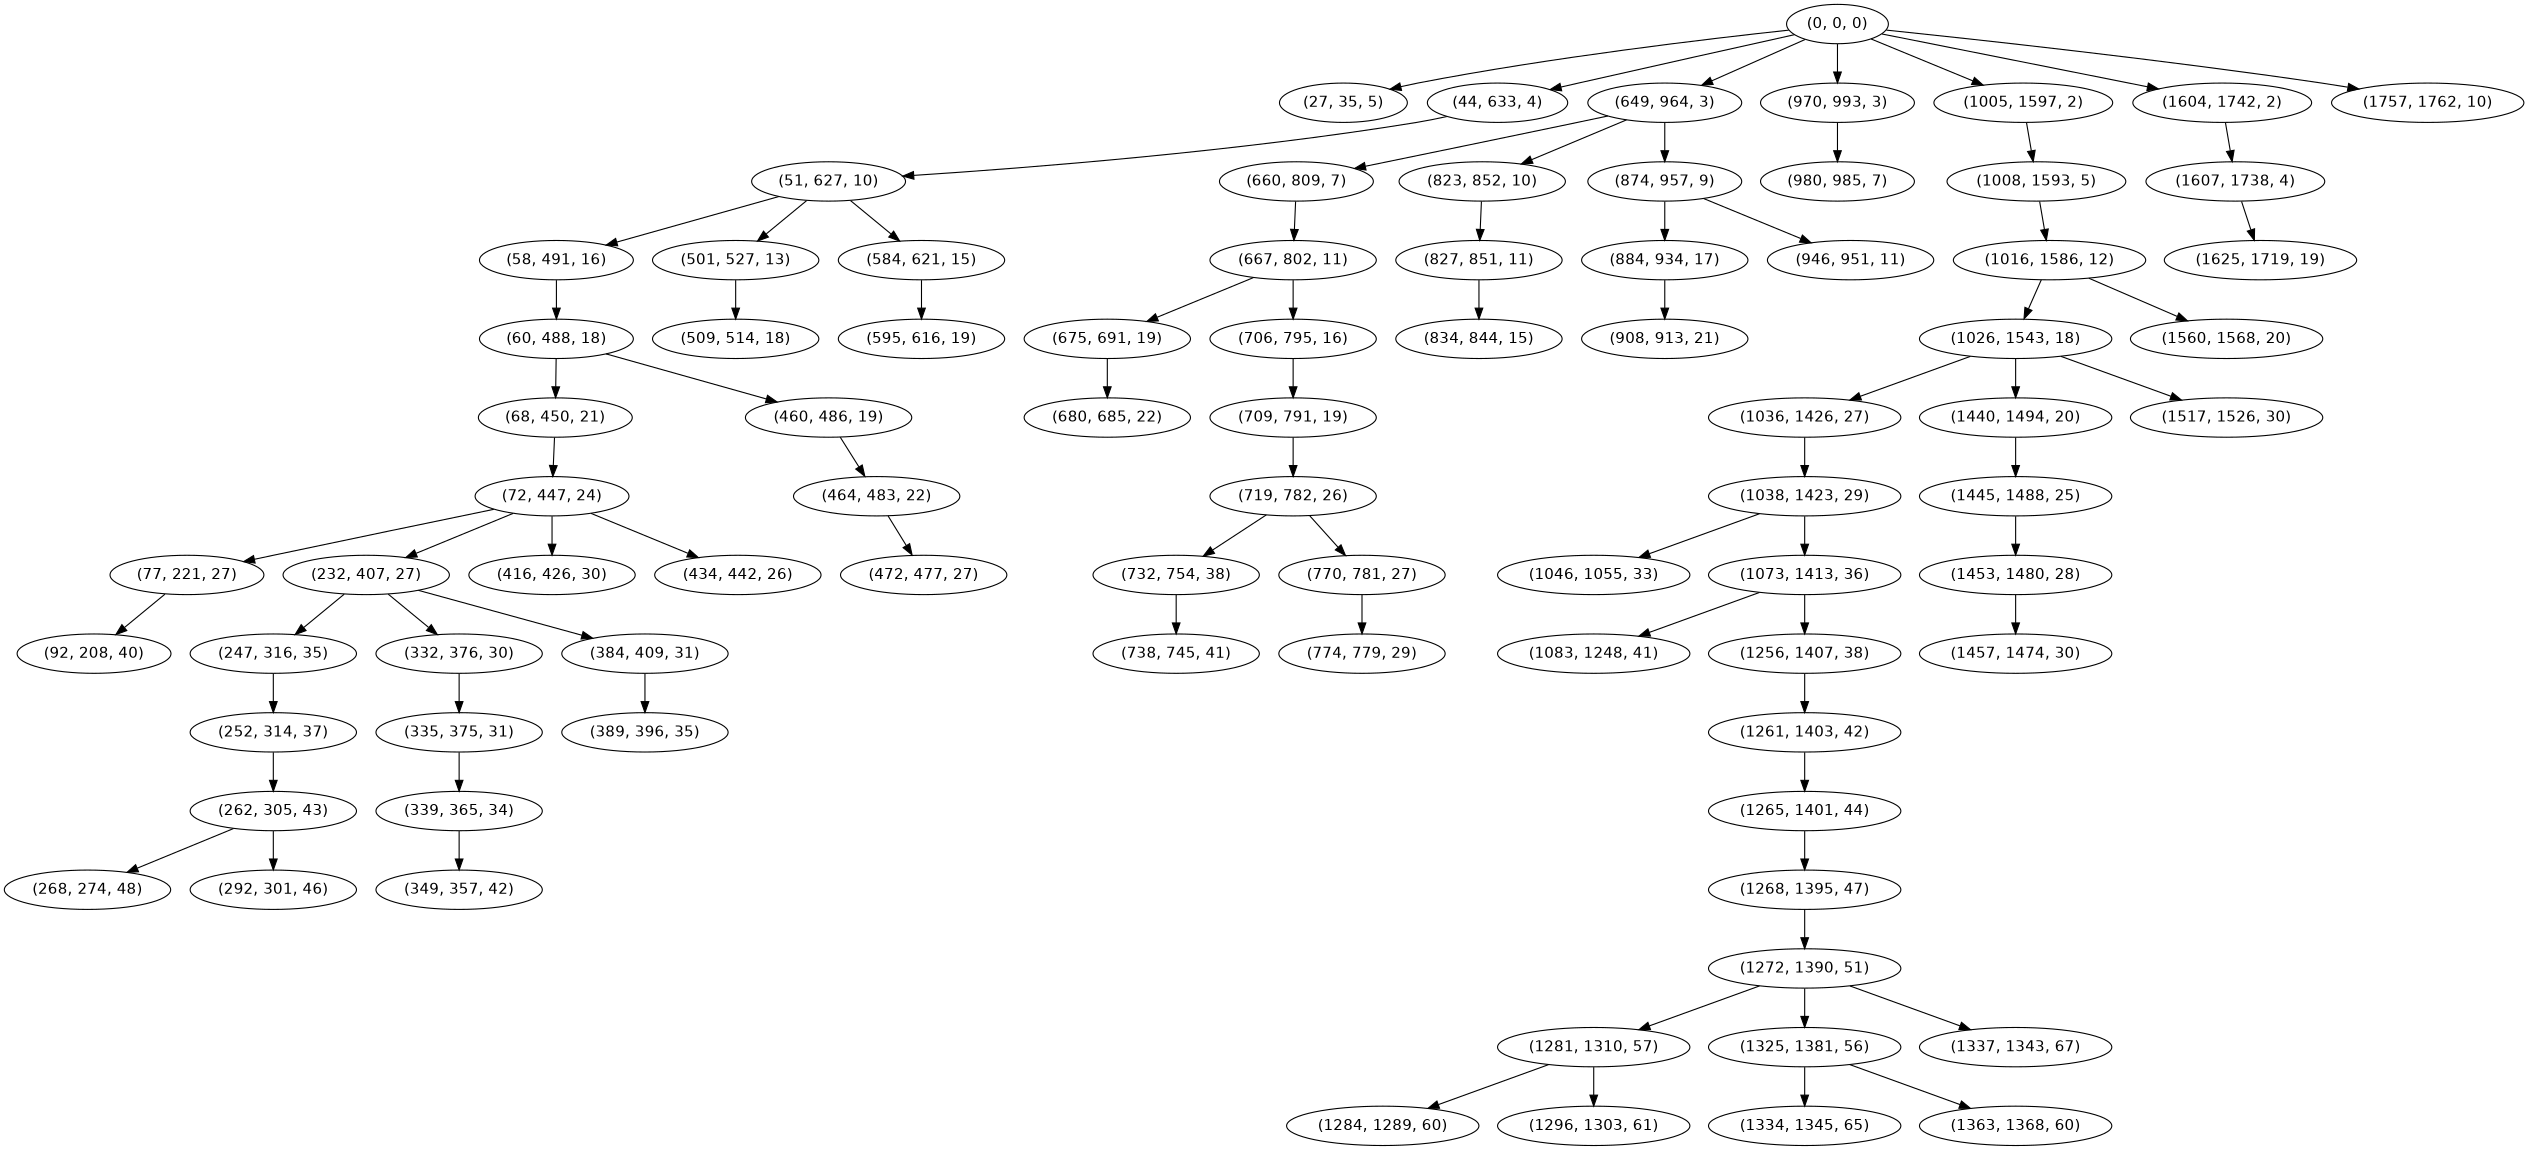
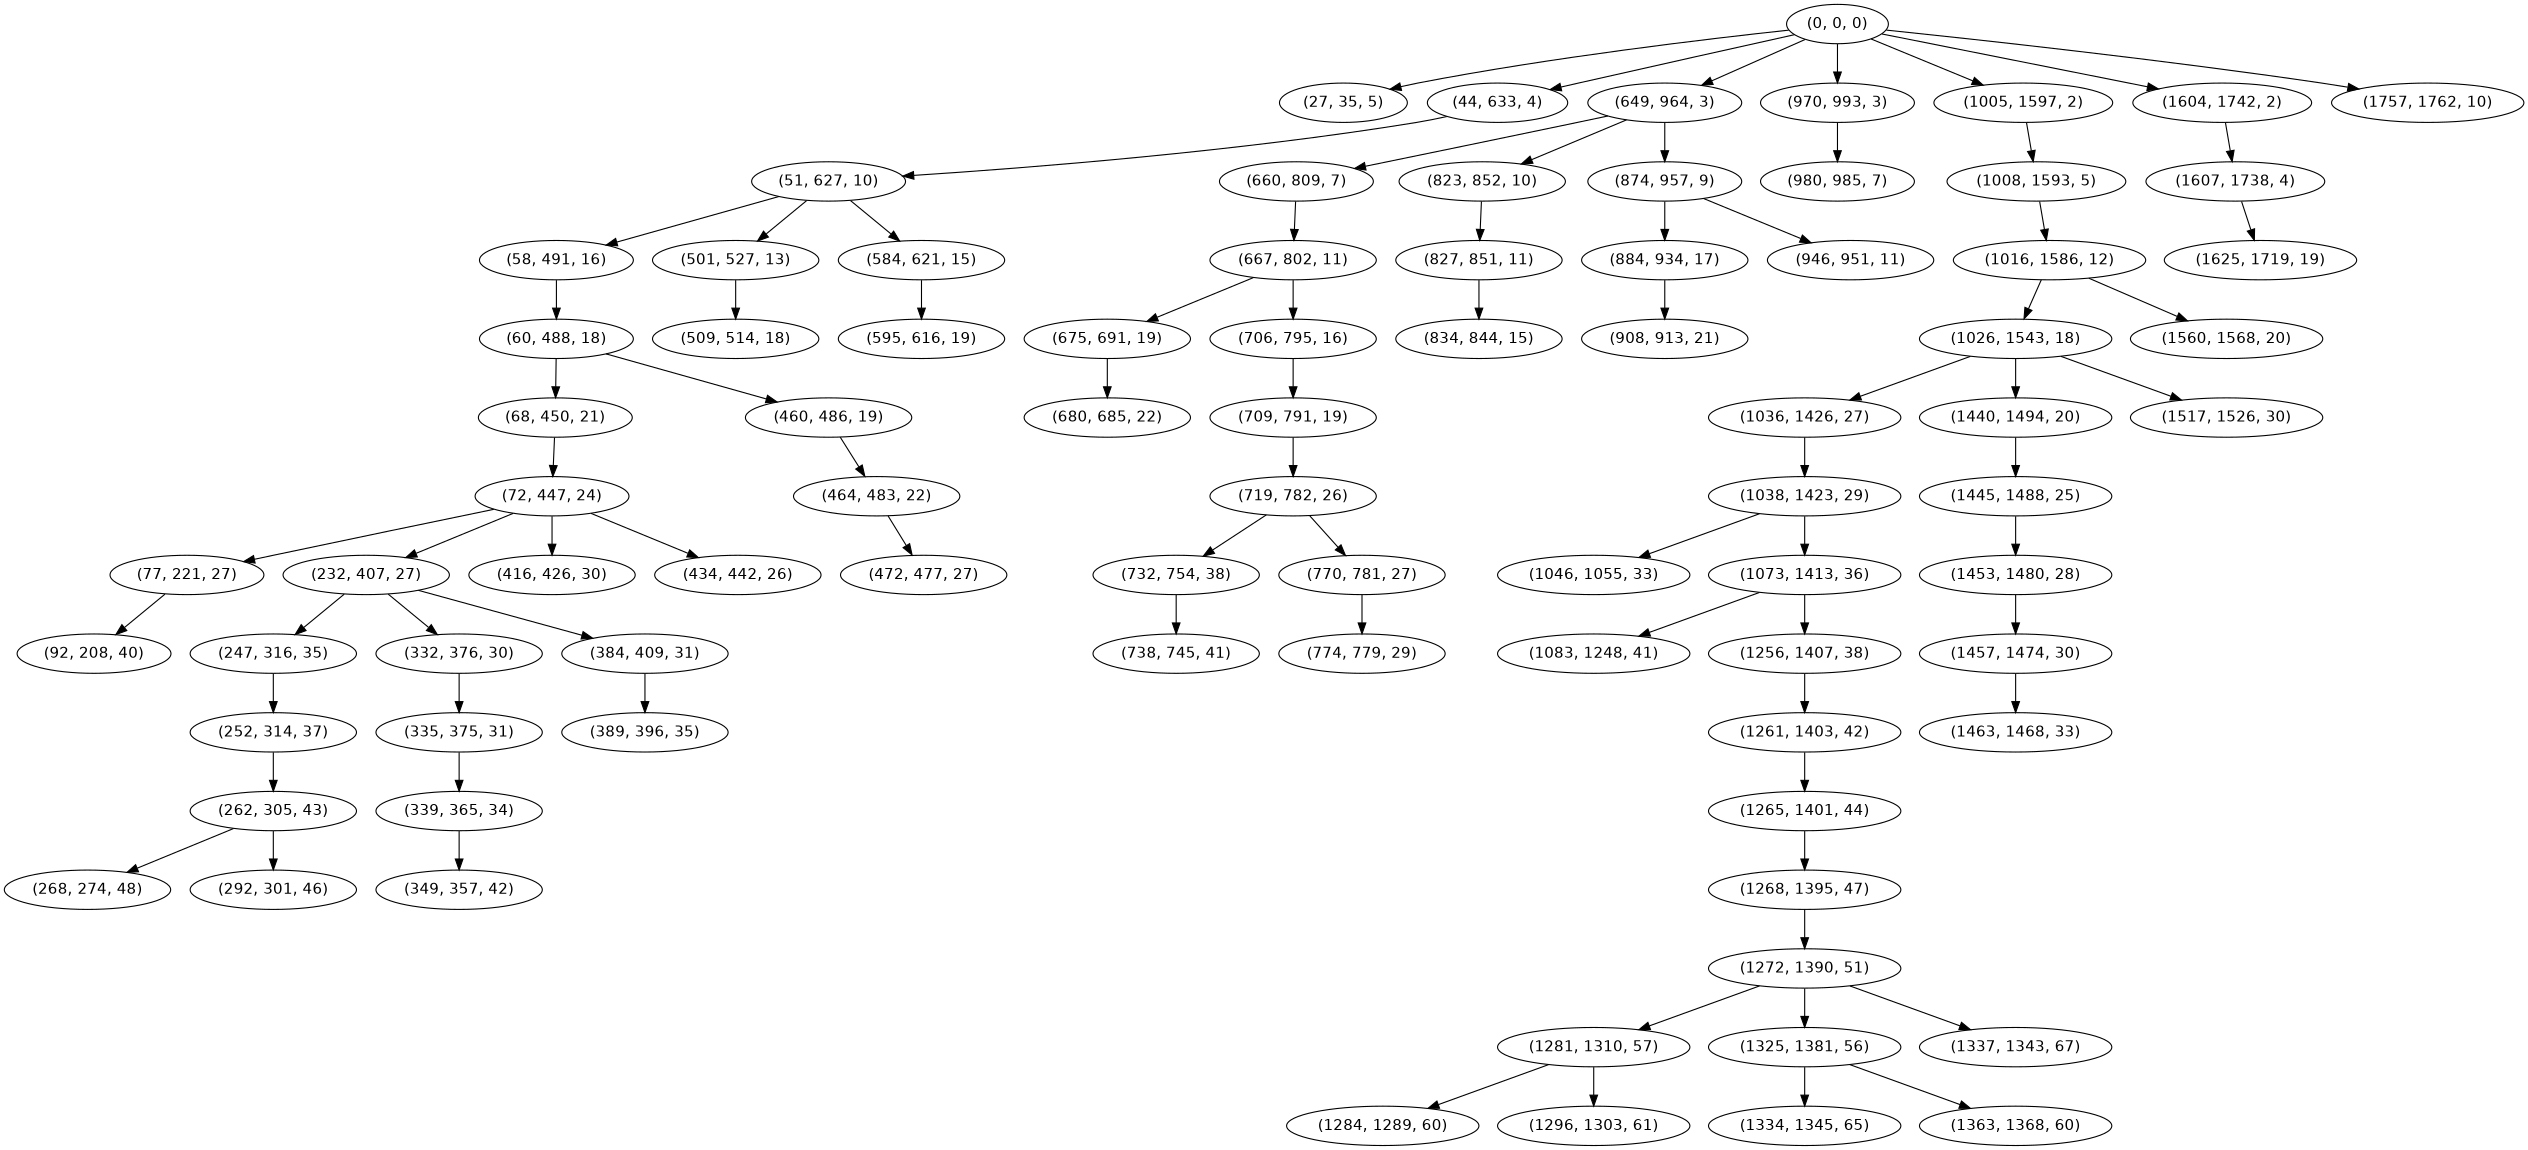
node "(1463, 1468, 33)": added
